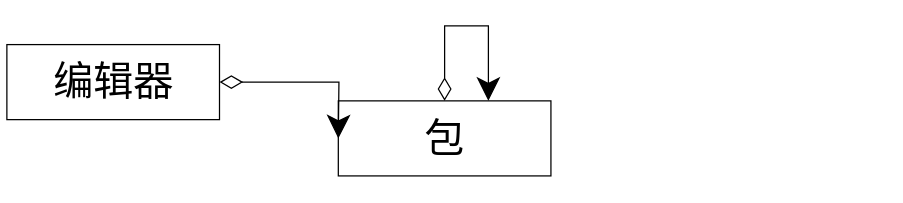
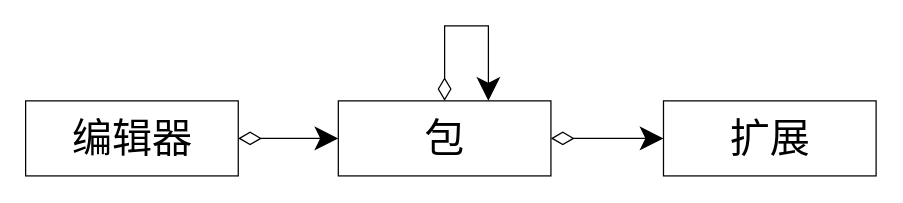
node "编辑器": moved (113, 82) -> (132, 138)
edge "包" -- "扩展": added
node "扩展": added
